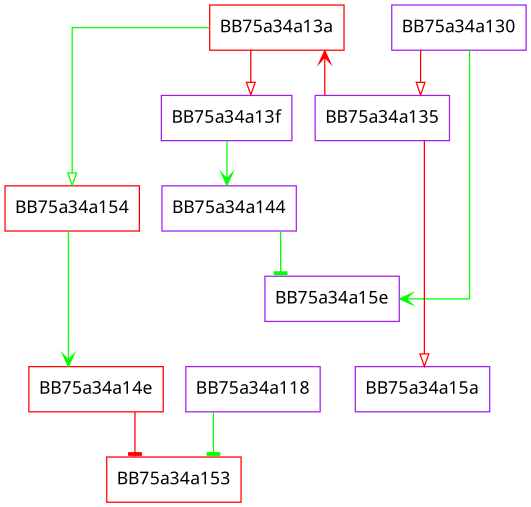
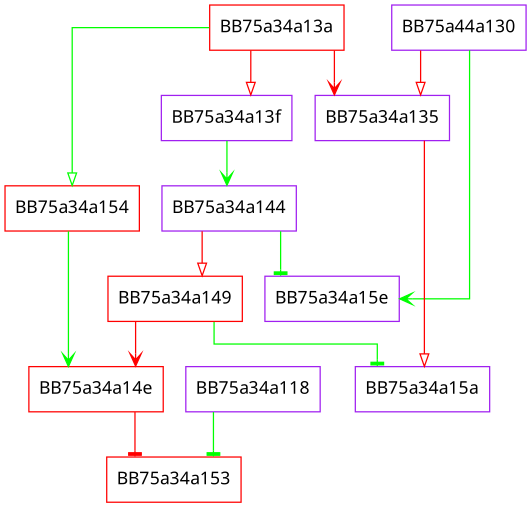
node "BB75a34a130": label "BB75a34a130" -> "BB75a44a130"
edge "BB75a34a135" -> "BB75a34a13a": reversed
node "BB75a34a149": added
